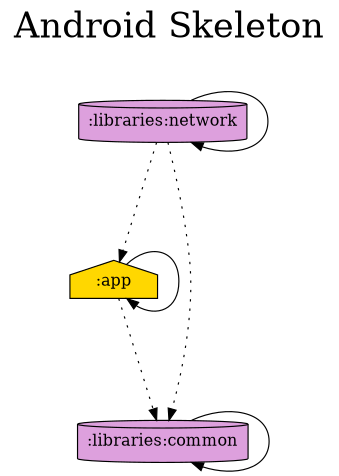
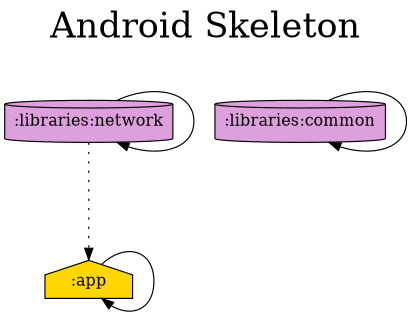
edge ":libraries:network" -> ":libraries:common": removed
edge ":app" -> ":libraries:common": removed
